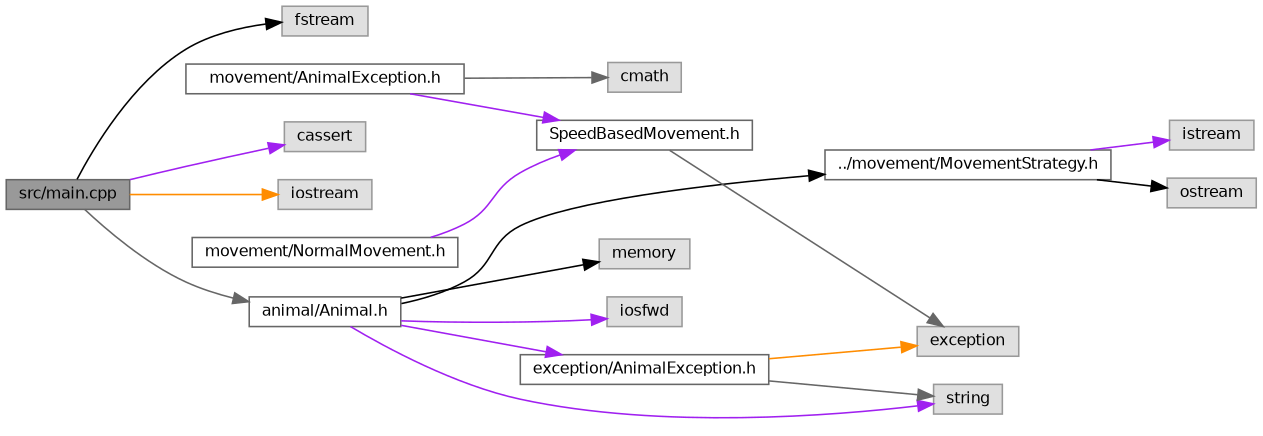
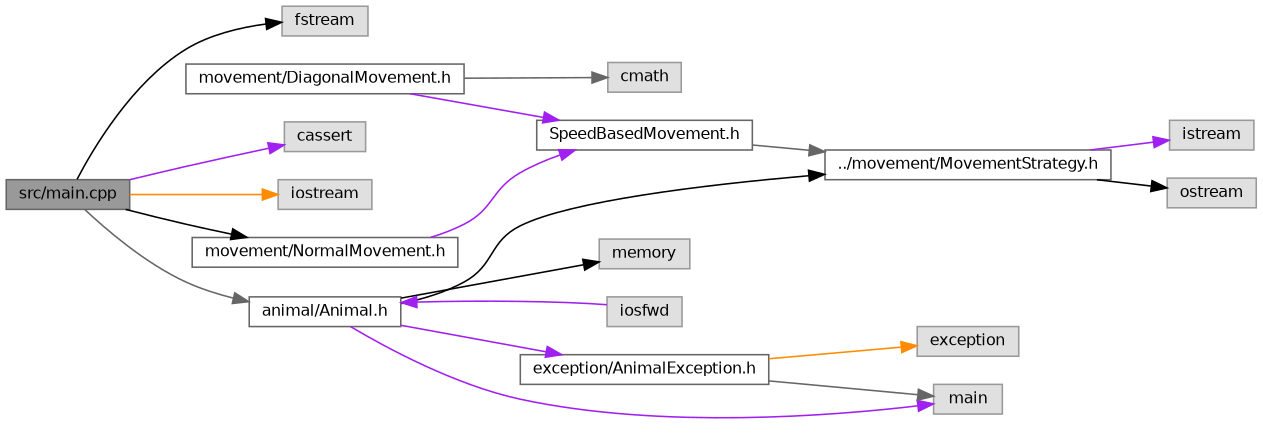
node "movement/AnimalException.h": label "movement/AnimalException.h" -> "movement/DiagonalMovement.h"
edge "src/main.cpp" -> "movement/NormalMovement.h": added
edge "SpeedBasedMovement.h" -> "exception": now "SpeedBasedMovement.h" -> "../movement/MovementStrategy.h"
edge "animal/Animal.h" -> "iosfwd": reversed
node "string": label "string" -> "main"
